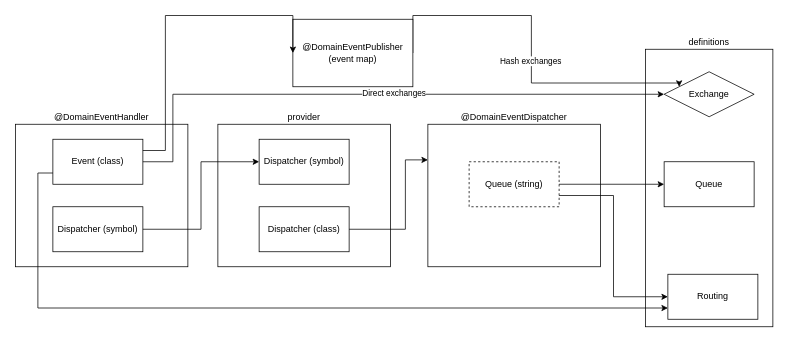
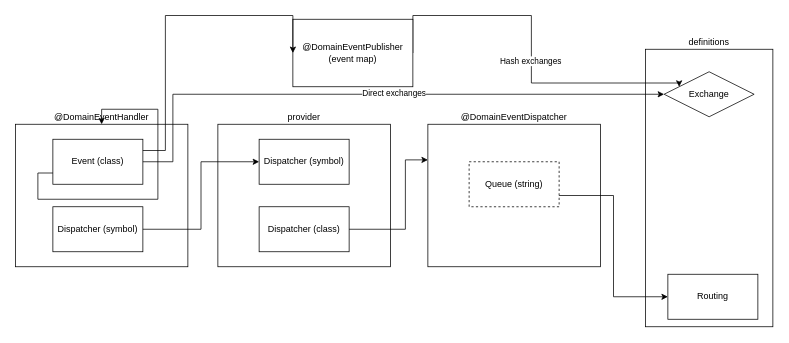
edge "Queue (string)" -> "Queue": removed
node "Queue": removed
edge "Event (class)" -> "Routing": now "Event (class)" -> "@DomainEventHandler"
